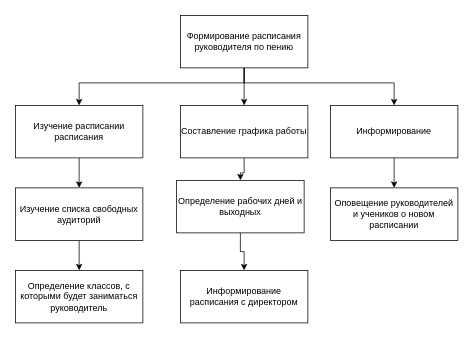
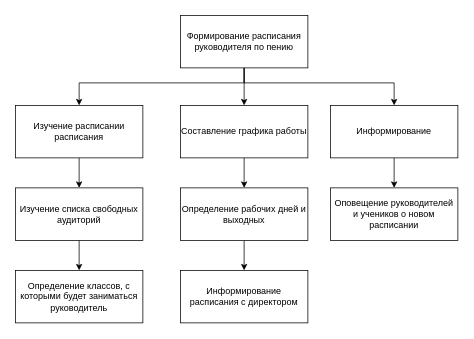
node "Определение рабочих дней и выходных": moved (240, 207) -> (244, 214)
